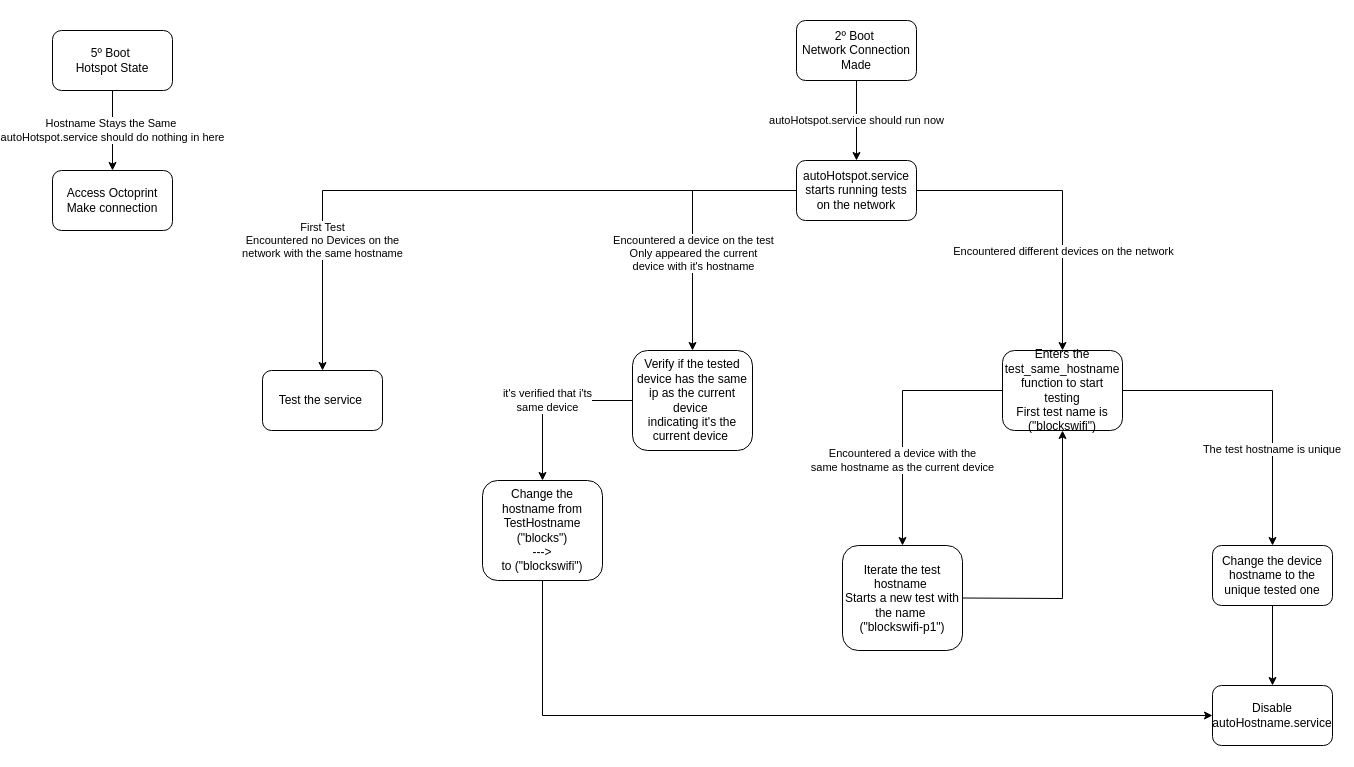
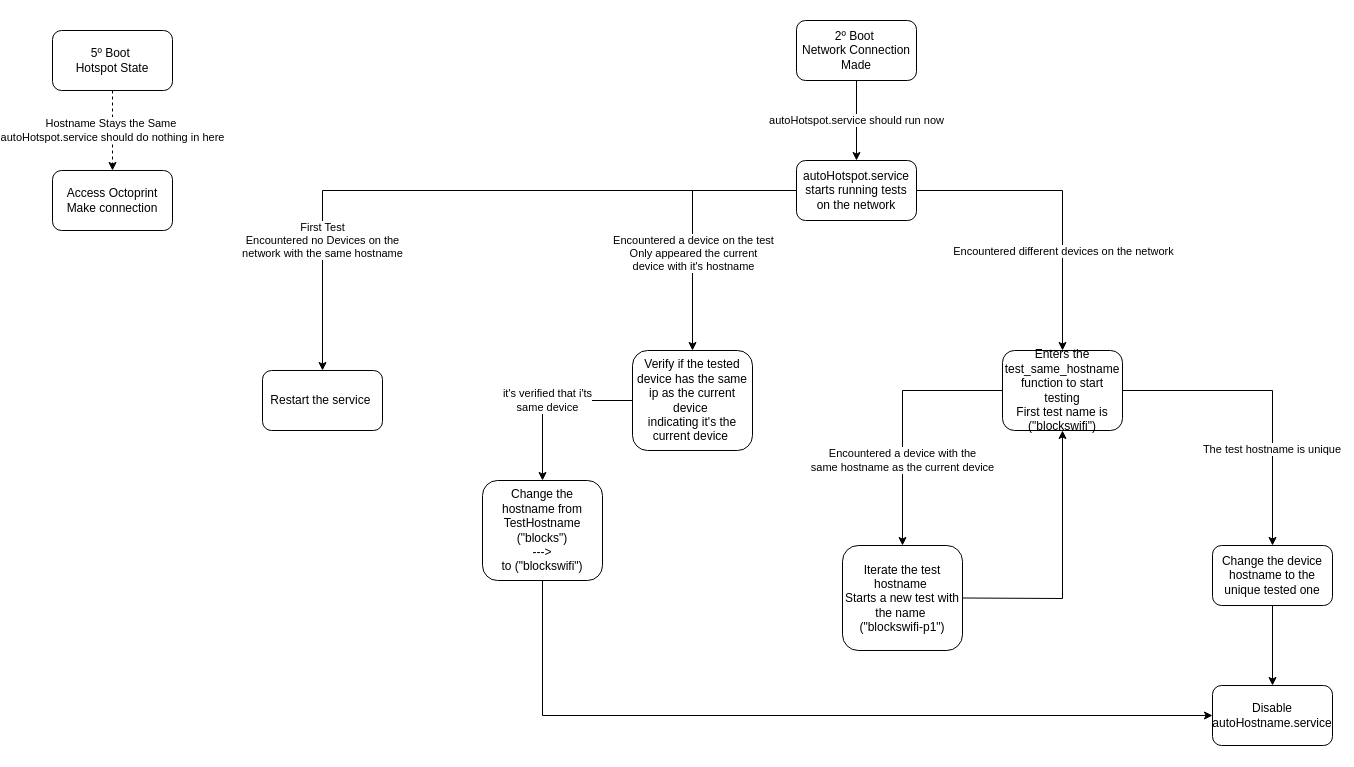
edge "5º Boot Hotspot State" -> "Access Octoprint Make connection": style solid -> dashed
node "Test the service": label "Test the service" -> "Restart the service"
